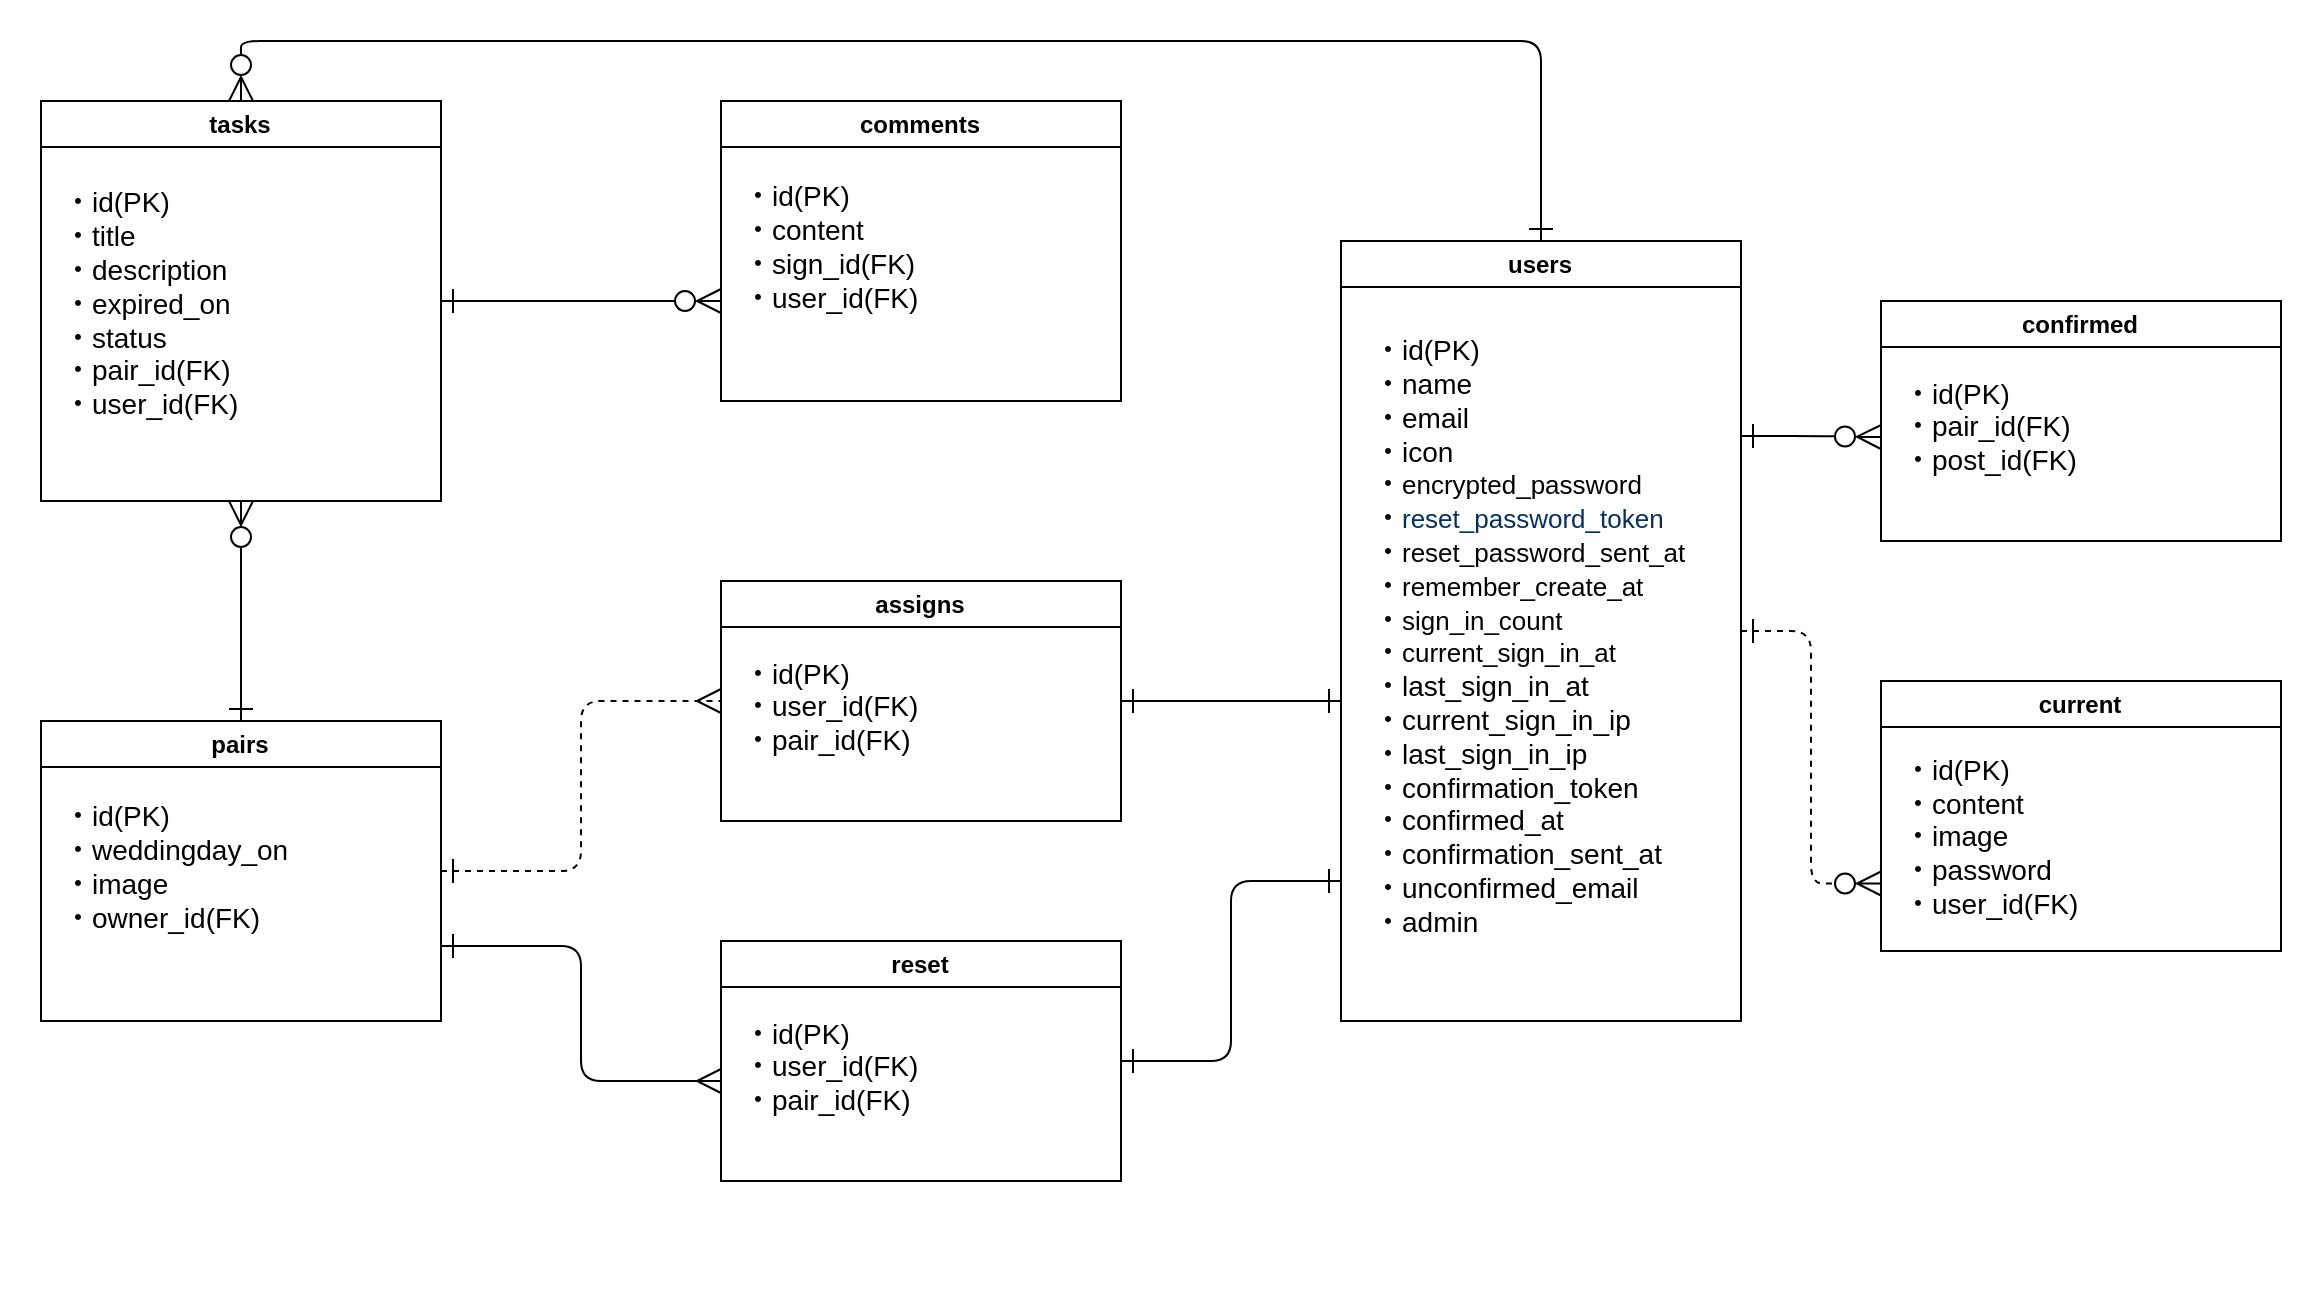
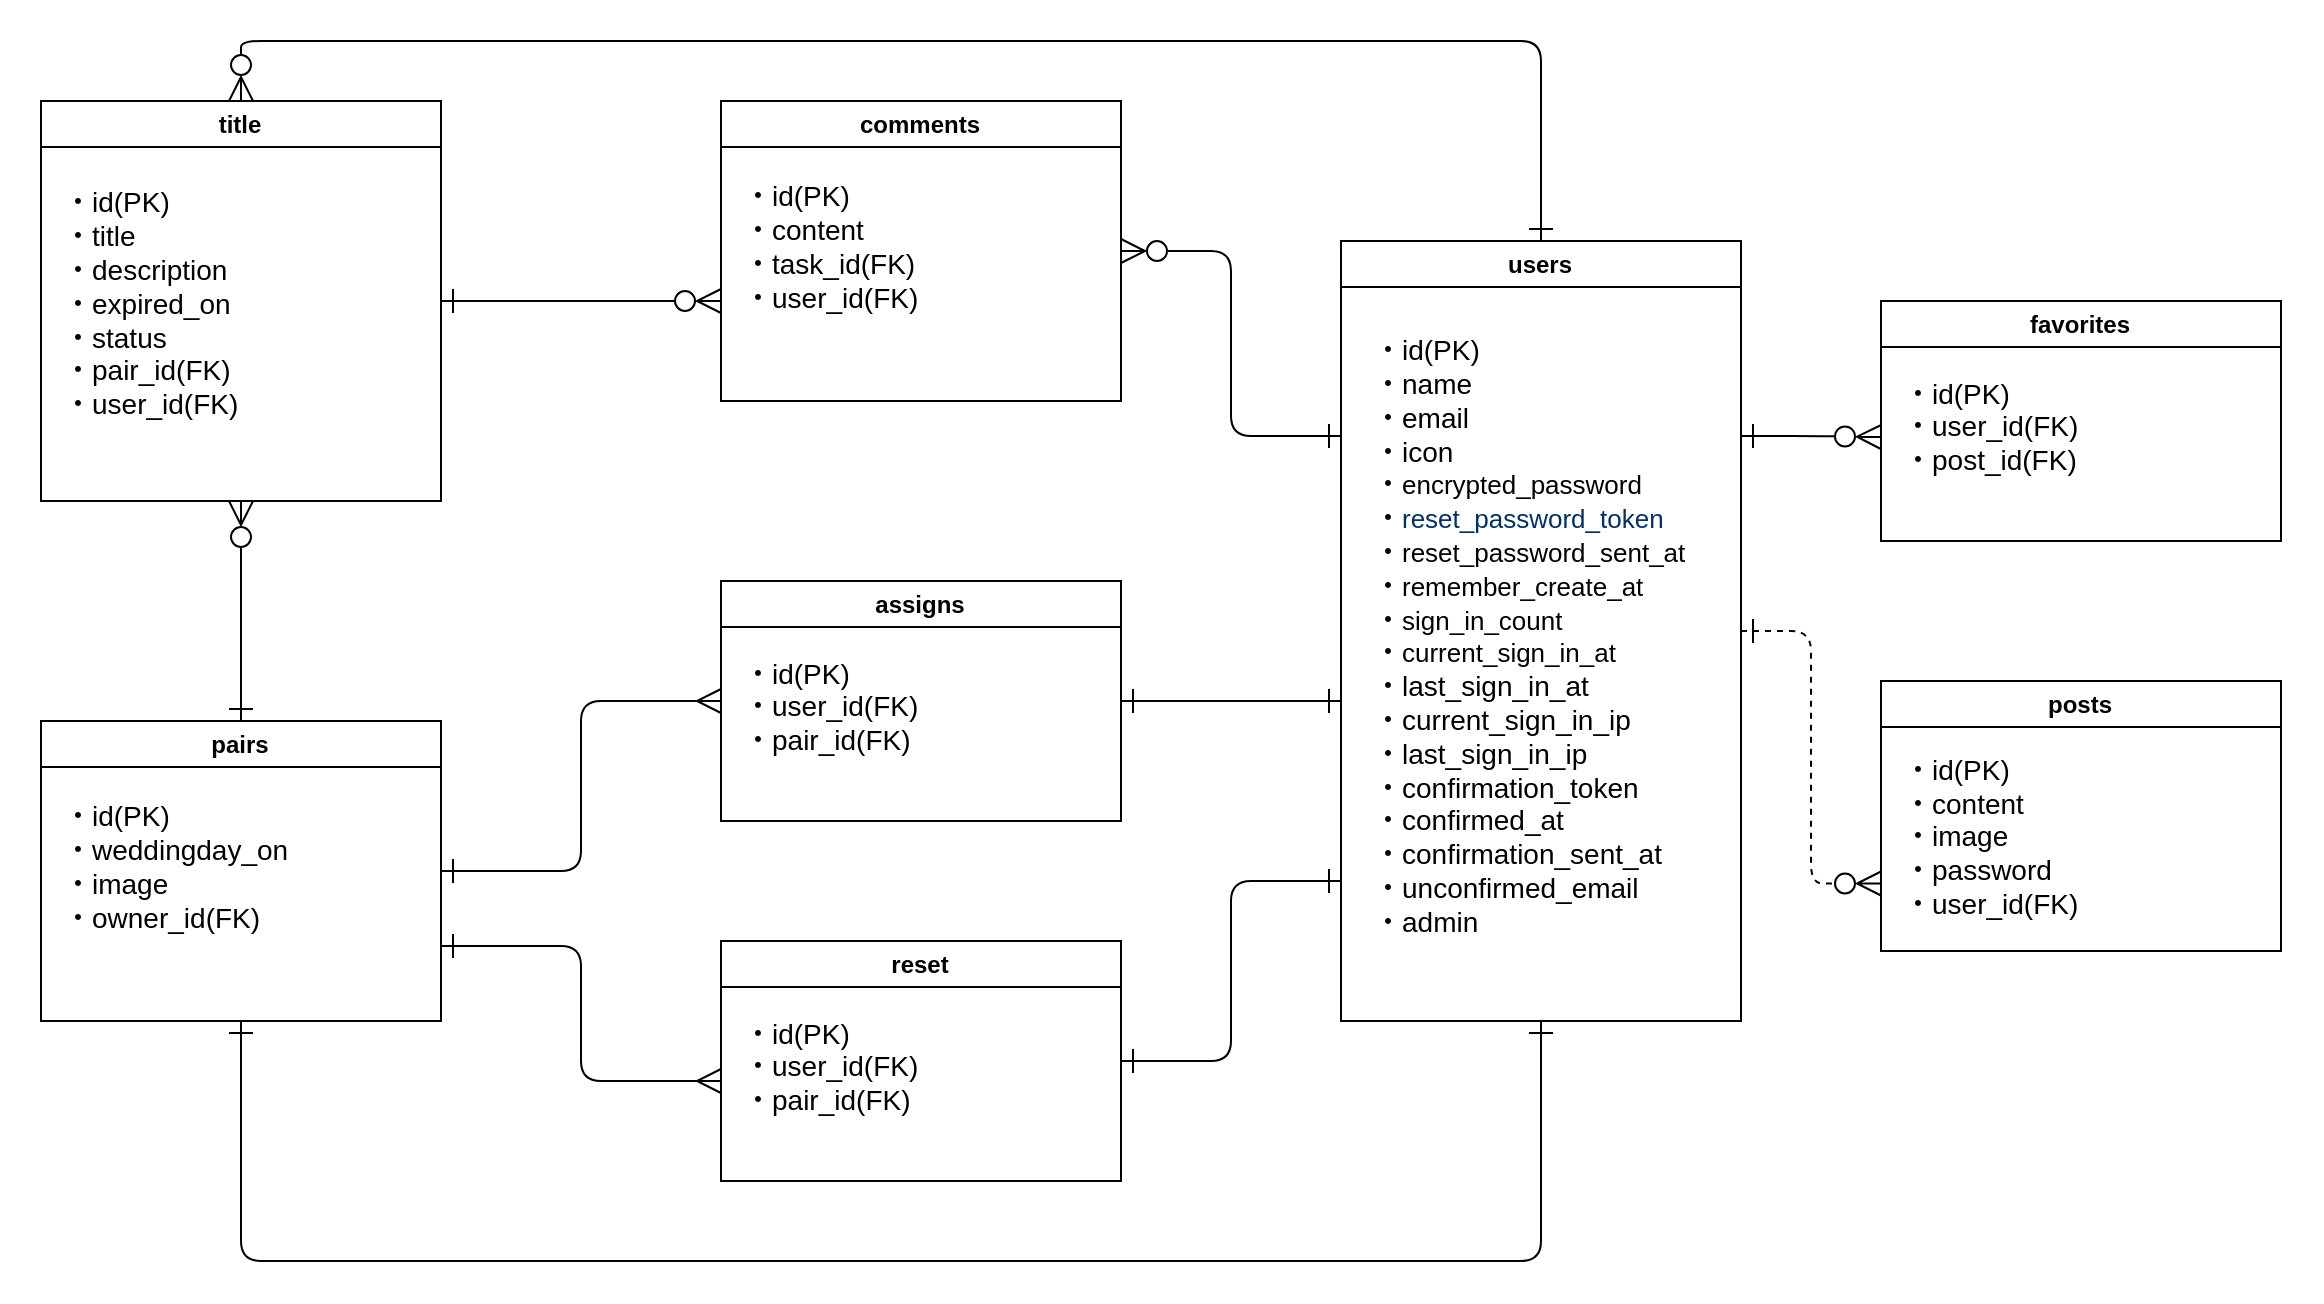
node "tasks": label "tasks" -> "title"
node "・id(PK) ・content ・sign_id(FK) ・user_id(FK)": label "・id(PK) ・content ・sign_id(FK) ・user_id(FK)" -> "・id(PK) ・content ・task_id(FK) ・user_id(FK)"
node "confirmed": label "confirmed" -> "favorites"
edge "comments" -- "users": added
node "・id(PK) ・pair_id(FK) ・post_id(FK)": label "・id(PK) ・pair_id(FK) ・post_id(FK)" -> "・id(PK) ・user_id(FK) ・post_id(FK)"
node "current": label "current" -> "posts"
edge "assigns" -- "pairs": style dashed -> solid
edge "users" -- "pairs": added
